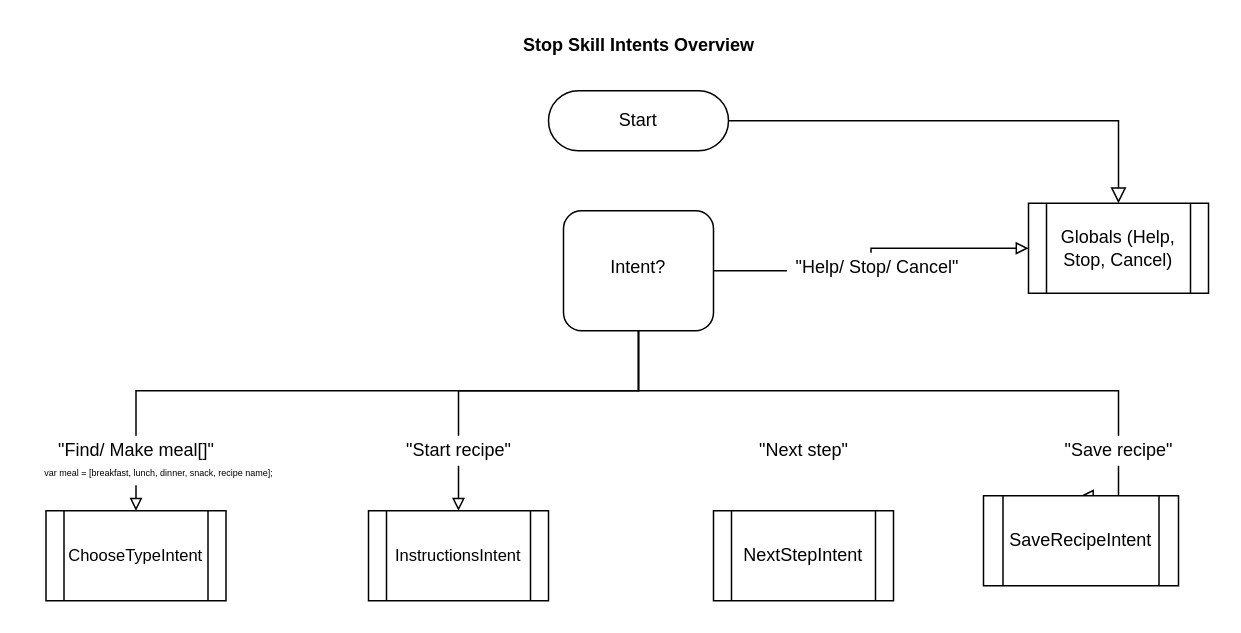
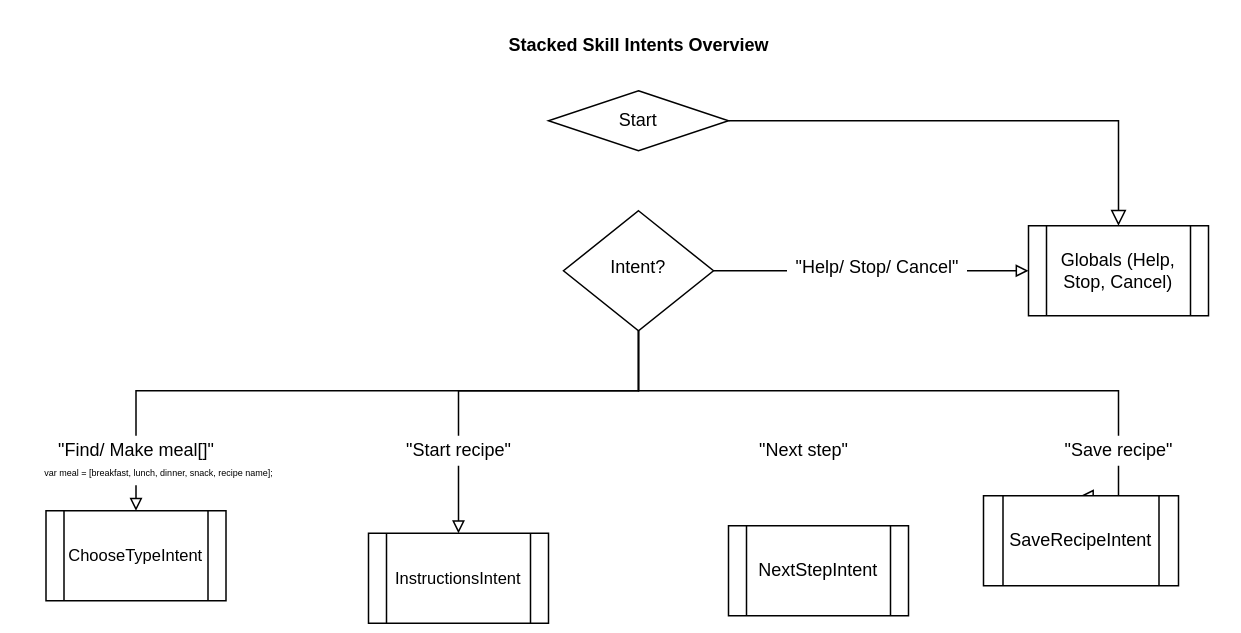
node "Stop Skill Intents Overview": label "Stop Skill Intents Overview" -> "Stacked Skill Intents Overview"
node "Start": shape rounded rectangle -> diamond
node "Globals (Help, Stop, Cancel)": moved (1118, 248) -> (1118, 271)
node "Intent?": shape rounded rectangle -> diamond
node "InstructionsIntent": moved (458, 556) -> (458, 578)
node "NextStepIntent": moved (803, 556) -> (818, 571)
